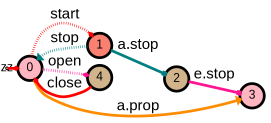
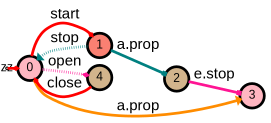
edge "0" -> "1": style dotted -> solid
edge "1" -> "2": label "a.stop" -> "a.prop"
